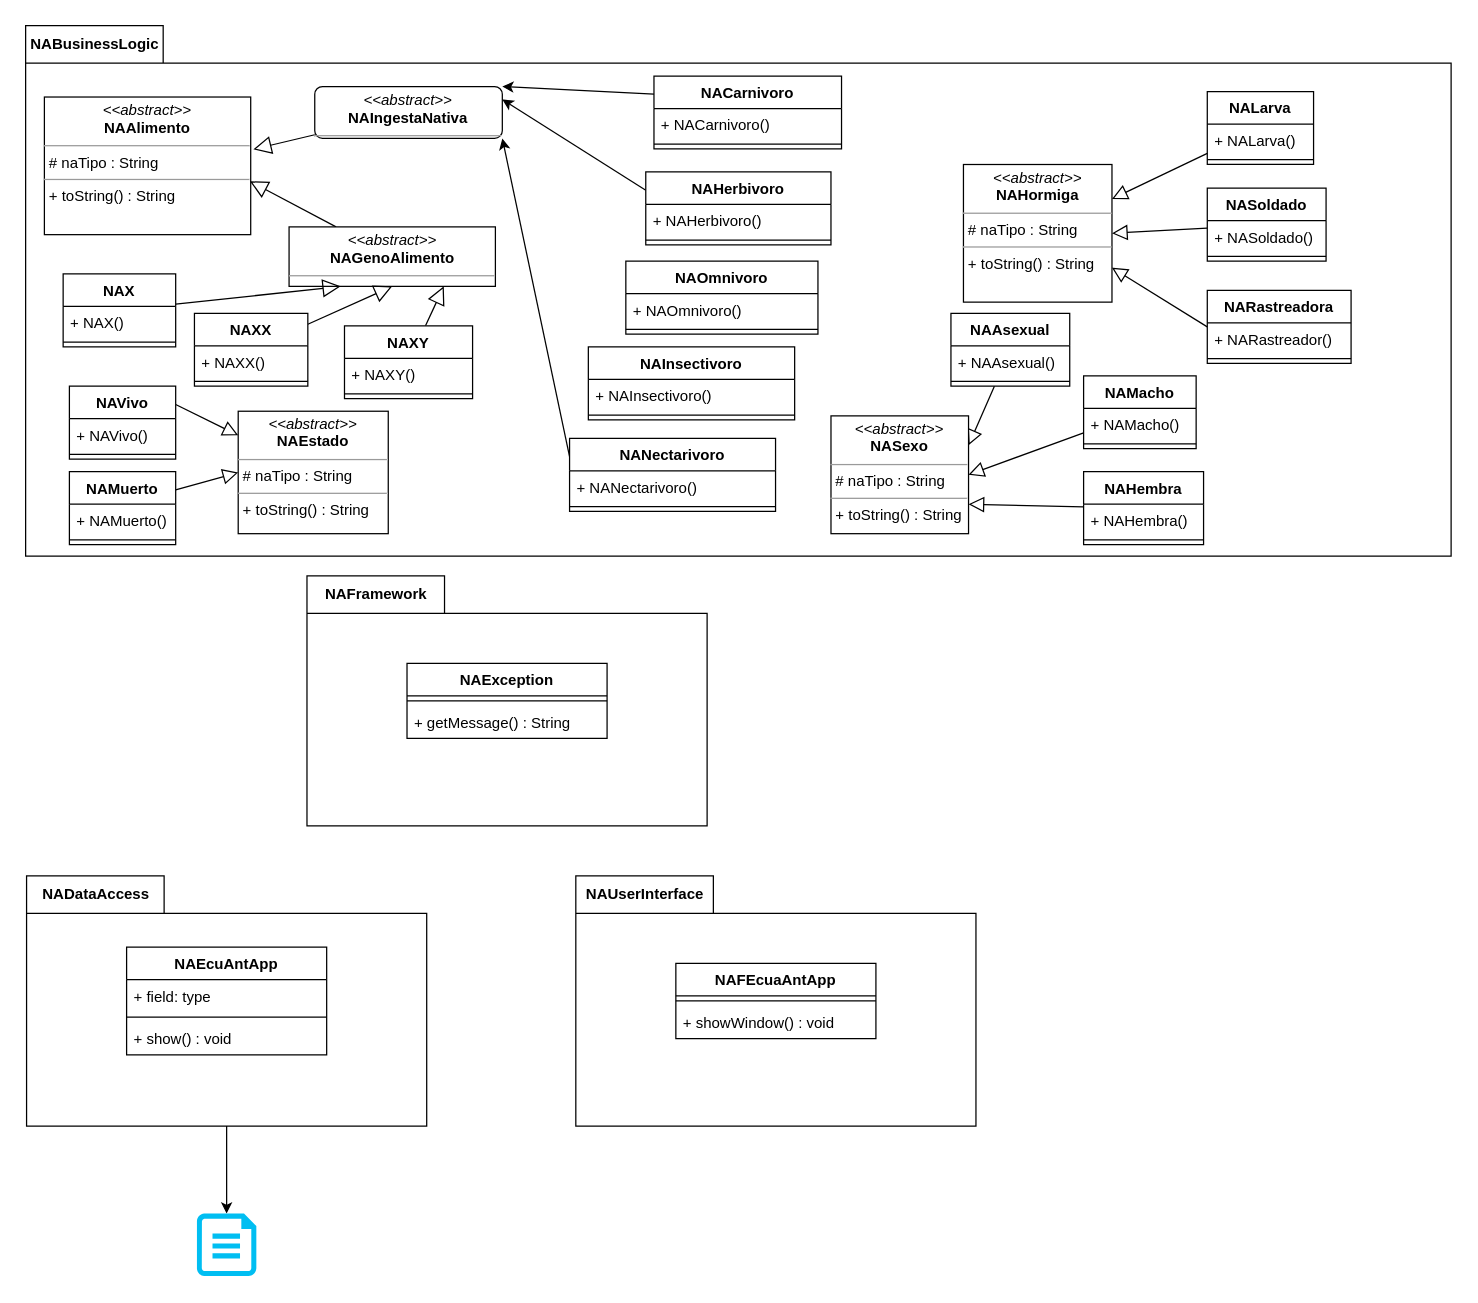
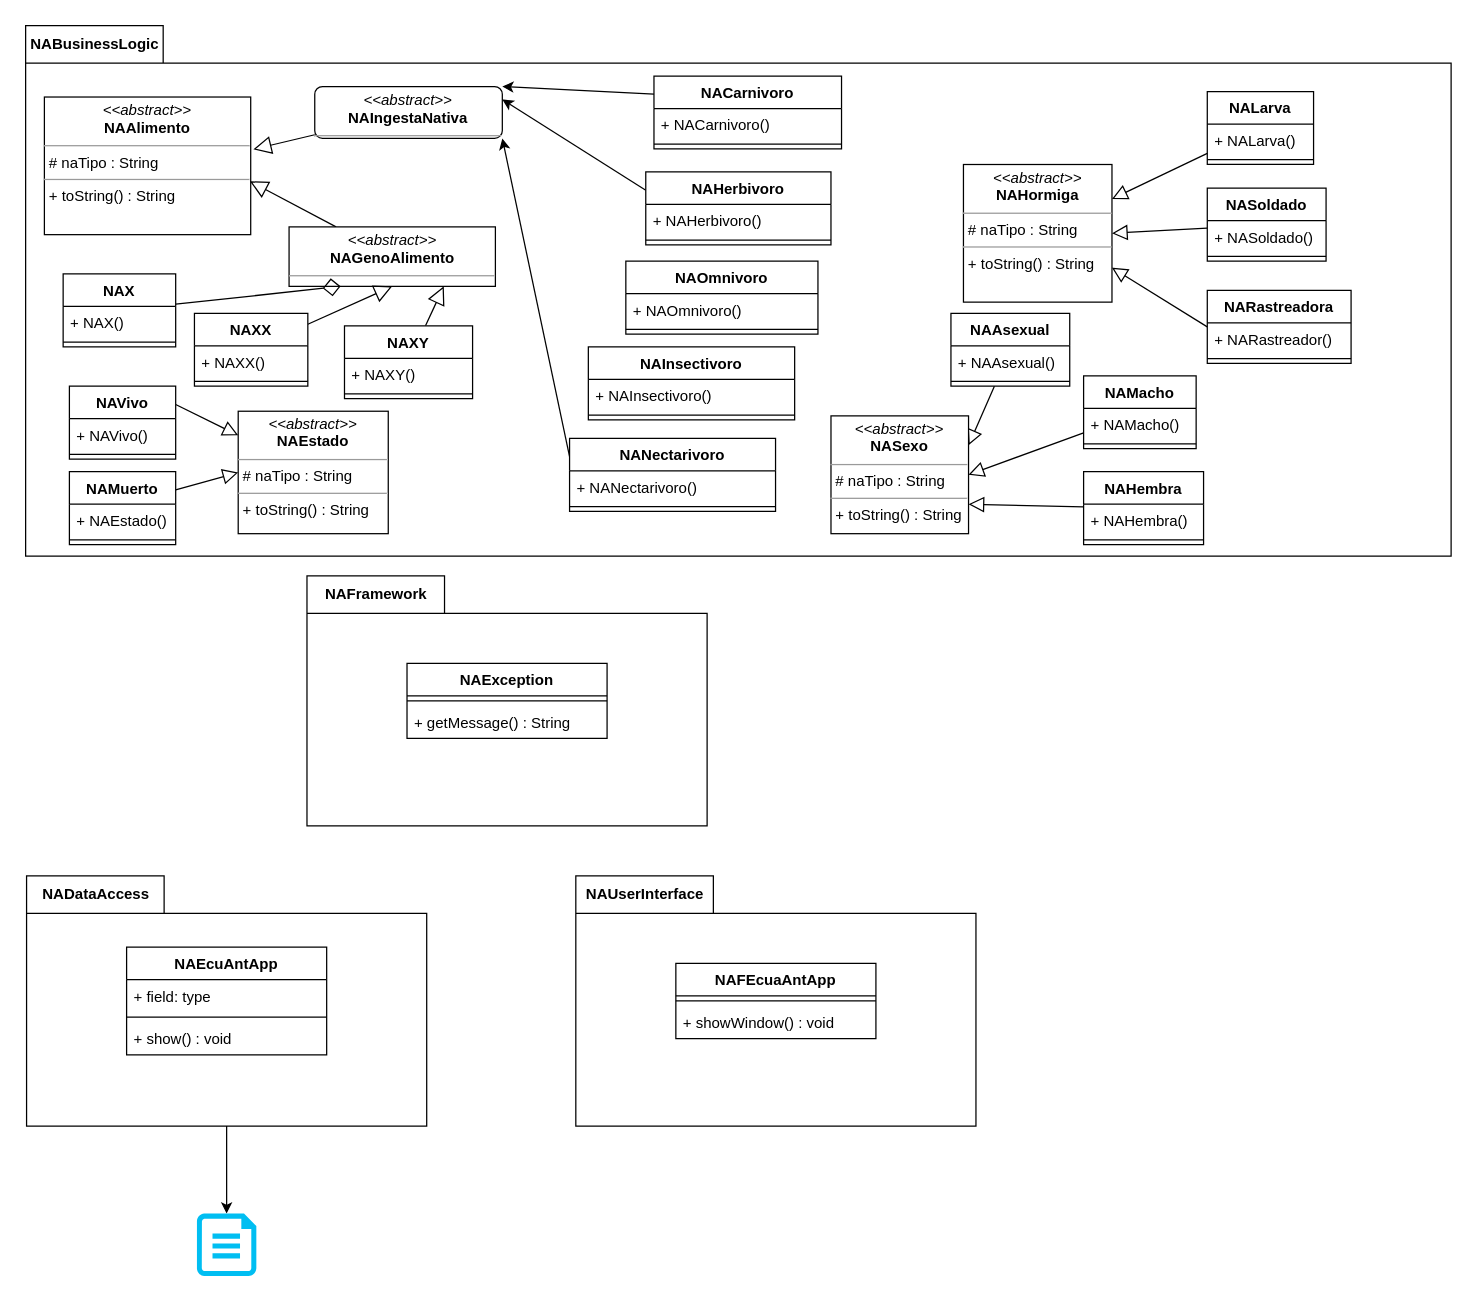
edge "NAX" -> "<<abstract>> NAGenoAlimento": arrowhead block -> diamond
node "+ NAMuerto()": label "+ NAMuerto()" -> "+ NAEstado()"
